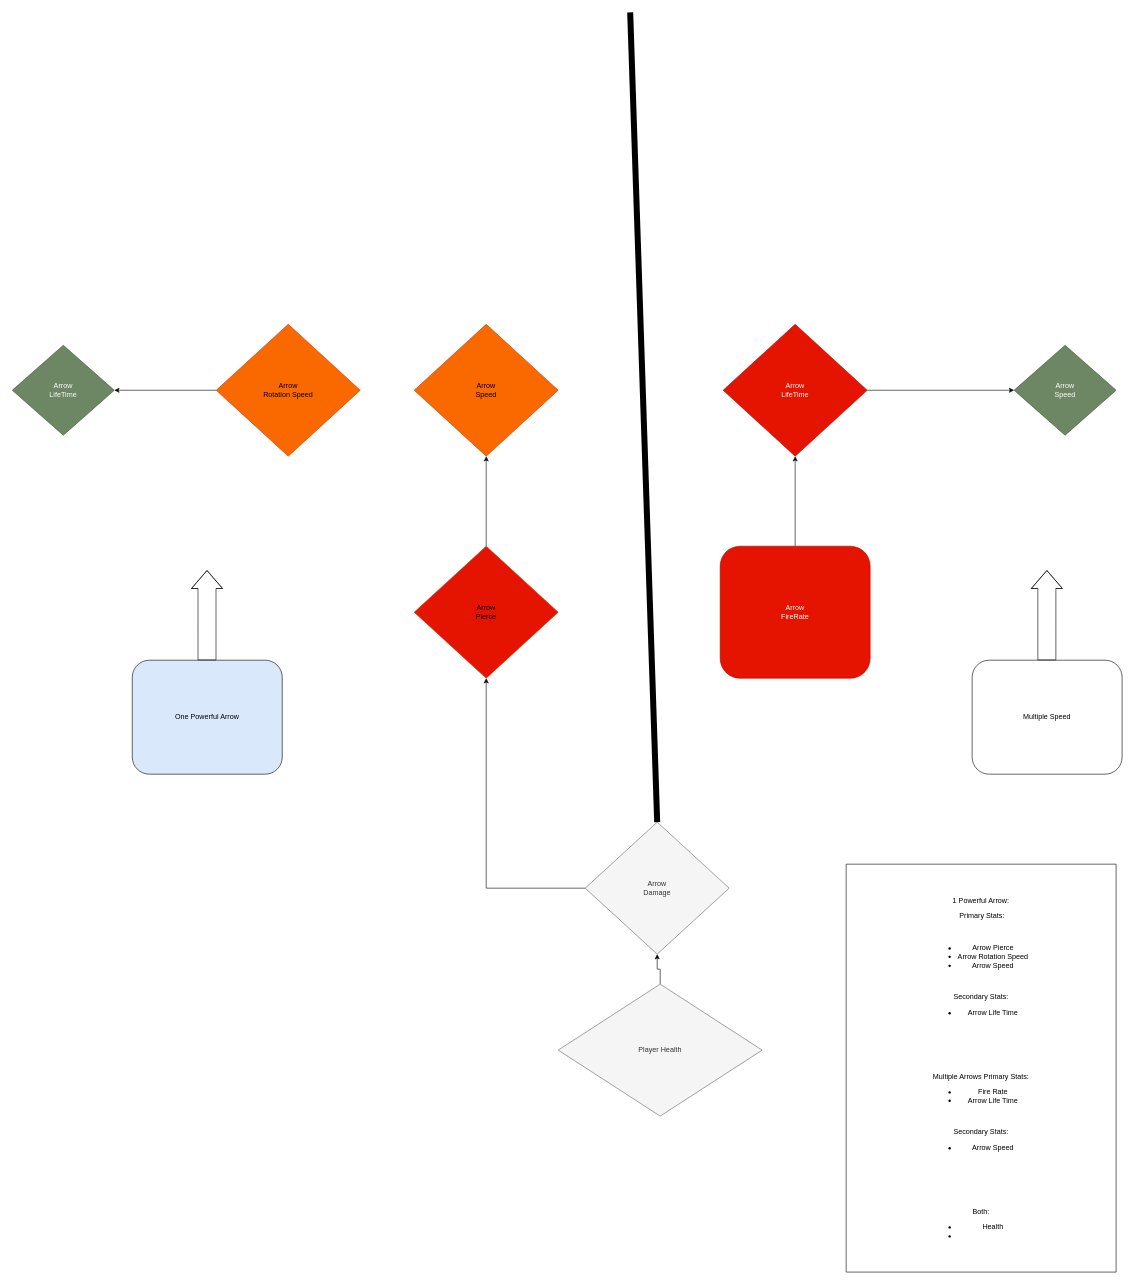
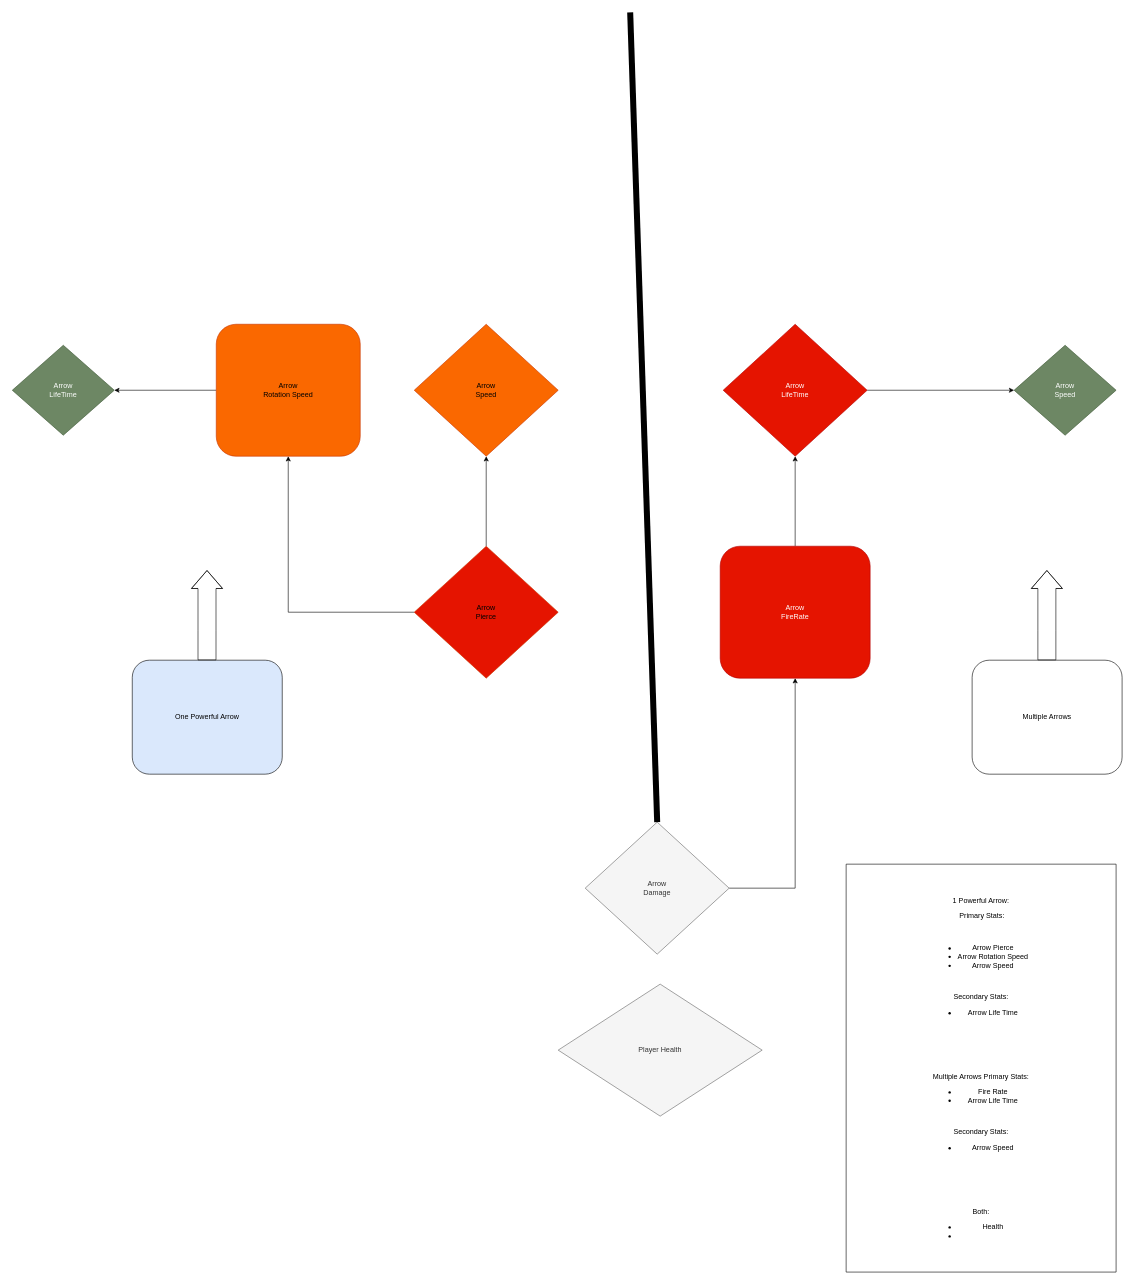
node "Arrow Rotation Speed": shape diamond -> rounded rectangle
edge "Arrow Pierce" -> "Arrow Rotation Speed": added
edge "Arrow Damage" -> "Arrow FireRate": added
node "Multiple Speed": label "Multiple Speed" -> "Multiple Arrows"
edge "Arrow Damage" -> "Arrow Pierce": removed
edge "Player Health" -> "Arrow Damage": removed
